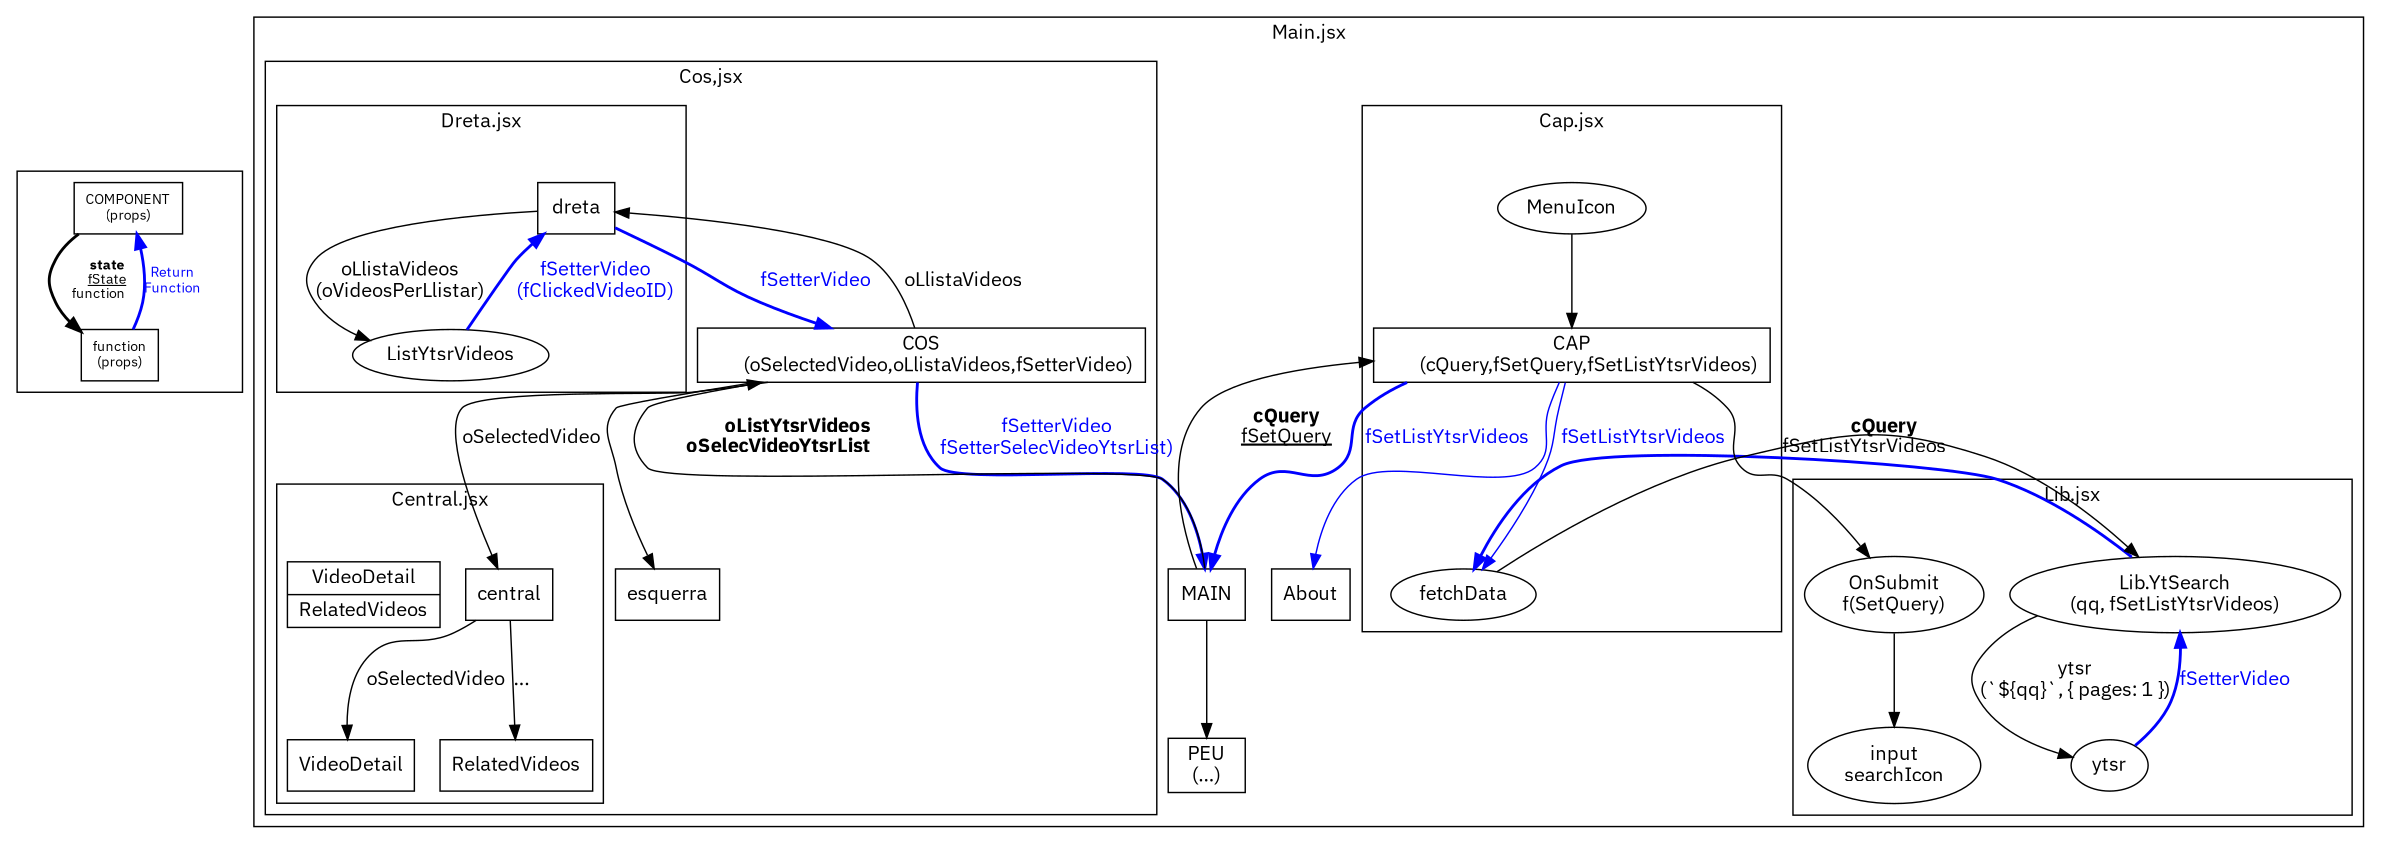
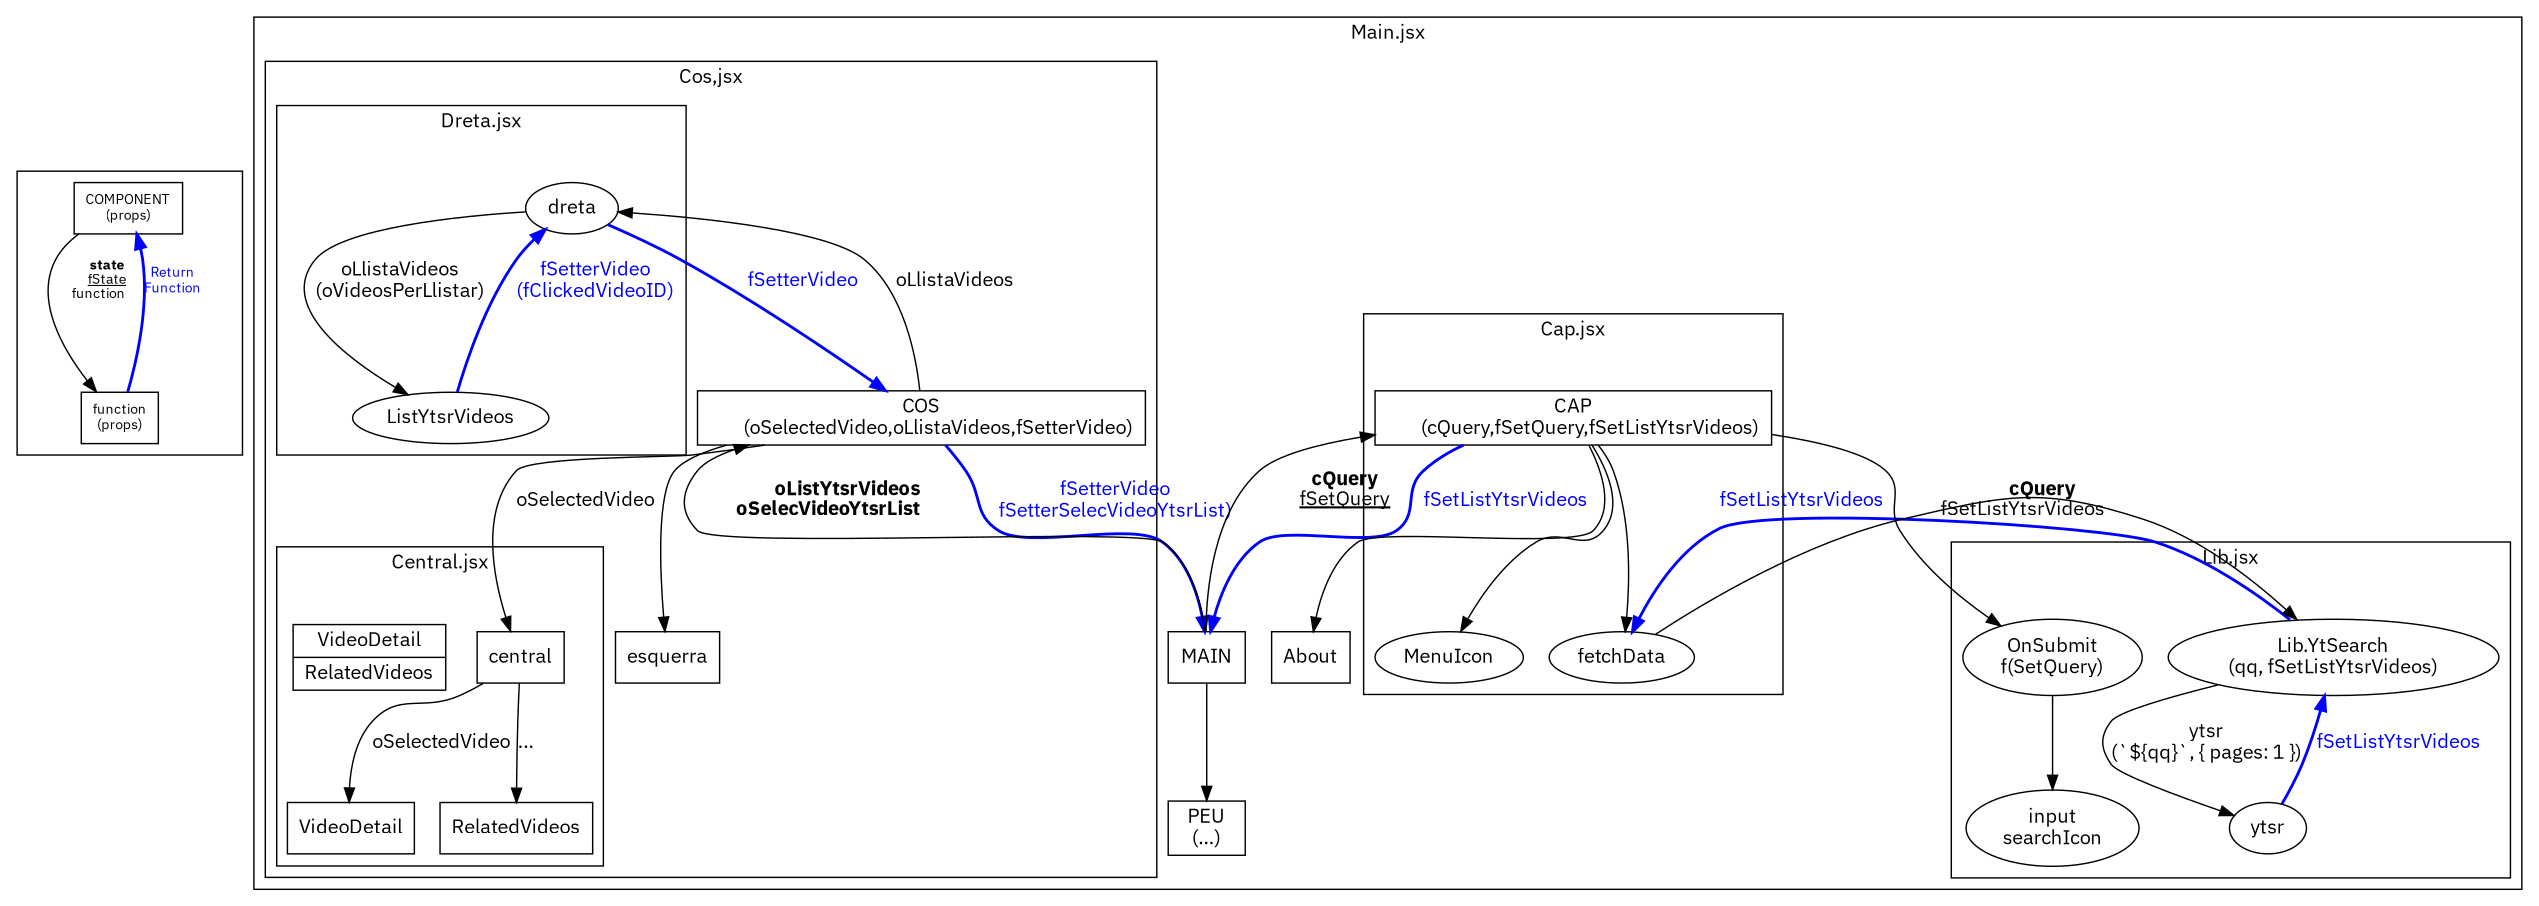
node "dreta": shape box -> ellipse
edge "MenuIcon" -> "CAP (cQuery,fSetQuery,fSetListYtsrVideos)": reversed
edge "COMPONENT (props)" -> "function (props)": style bold -> solid
edge "CAP (cQuery,fSetQuery,fSetListYtsrVideos)" -> "About": color blue -> black
edge "CAP (cQuery,fSetQuery,fSetListYtsrVideos)" -> "fetchData": color blue -> black
edge "ytsr" -> "Lib.YtSearch (qq, fSetListYtsrVideos)": label "fSetterVideo" -> "fSetListYtsrVideos"
